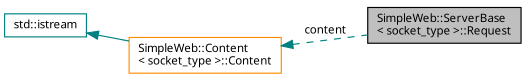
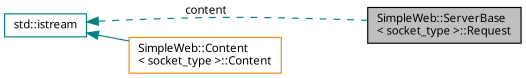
edge "SimpleWeb::ServerBase < socket_type >::Request" -> "SimpleWeb::Content < socket_type >::Content": now "SimpleWeb::ServerBase < socket_type >::Request" -> "std::istream"
